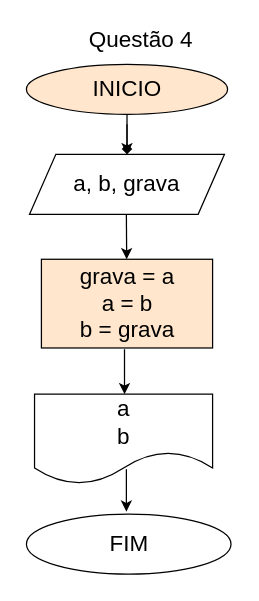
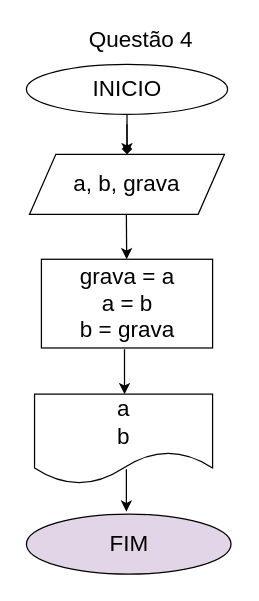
node "INICIO": fillcolor #ffe6cc -> #ffffff
node "grava = a a = b b = grava": fillcolor #ffe6cc -> #ffffff
node "FIM": fillcolor #ffffff -> #e1d5e7
